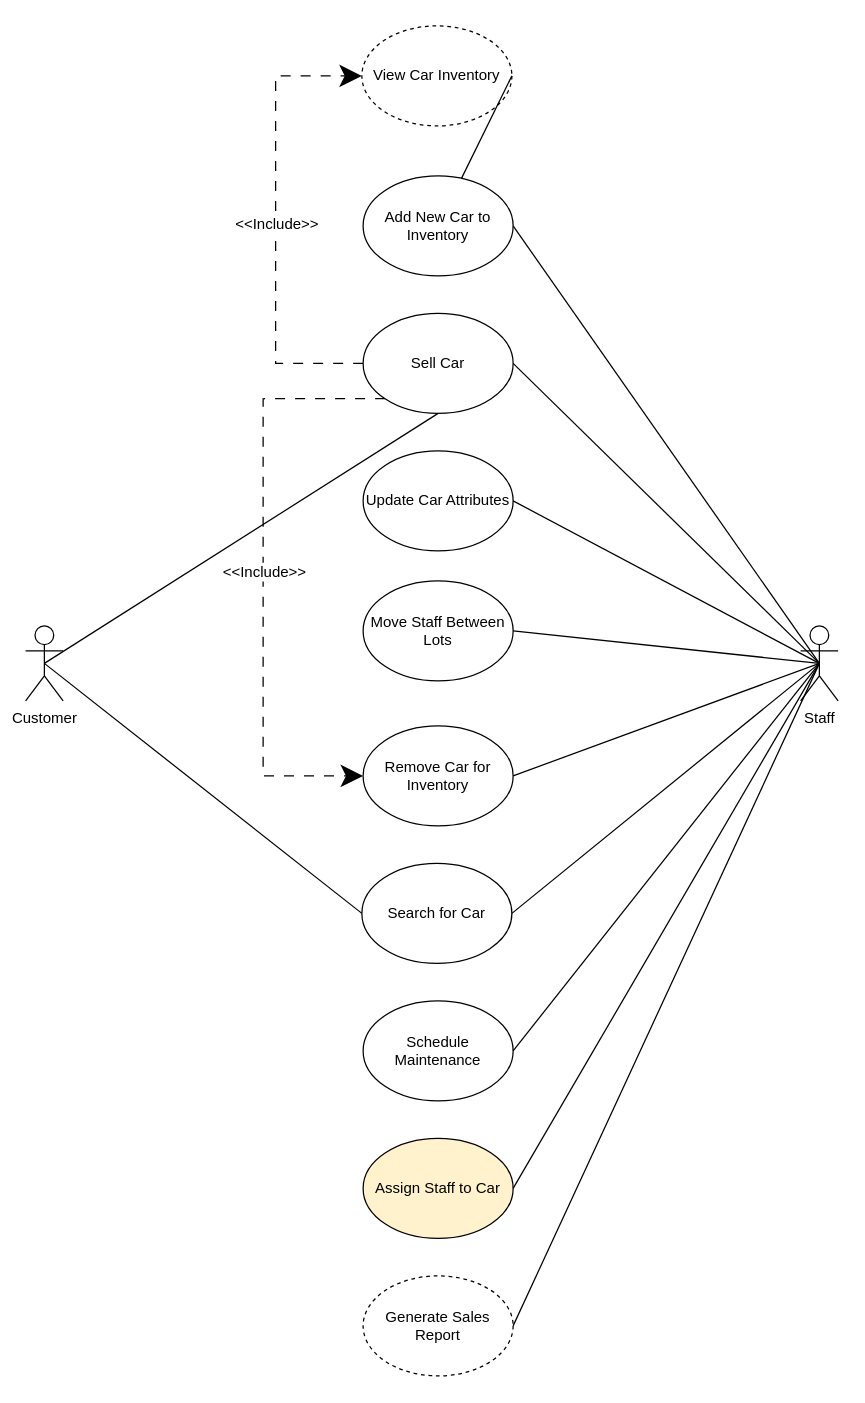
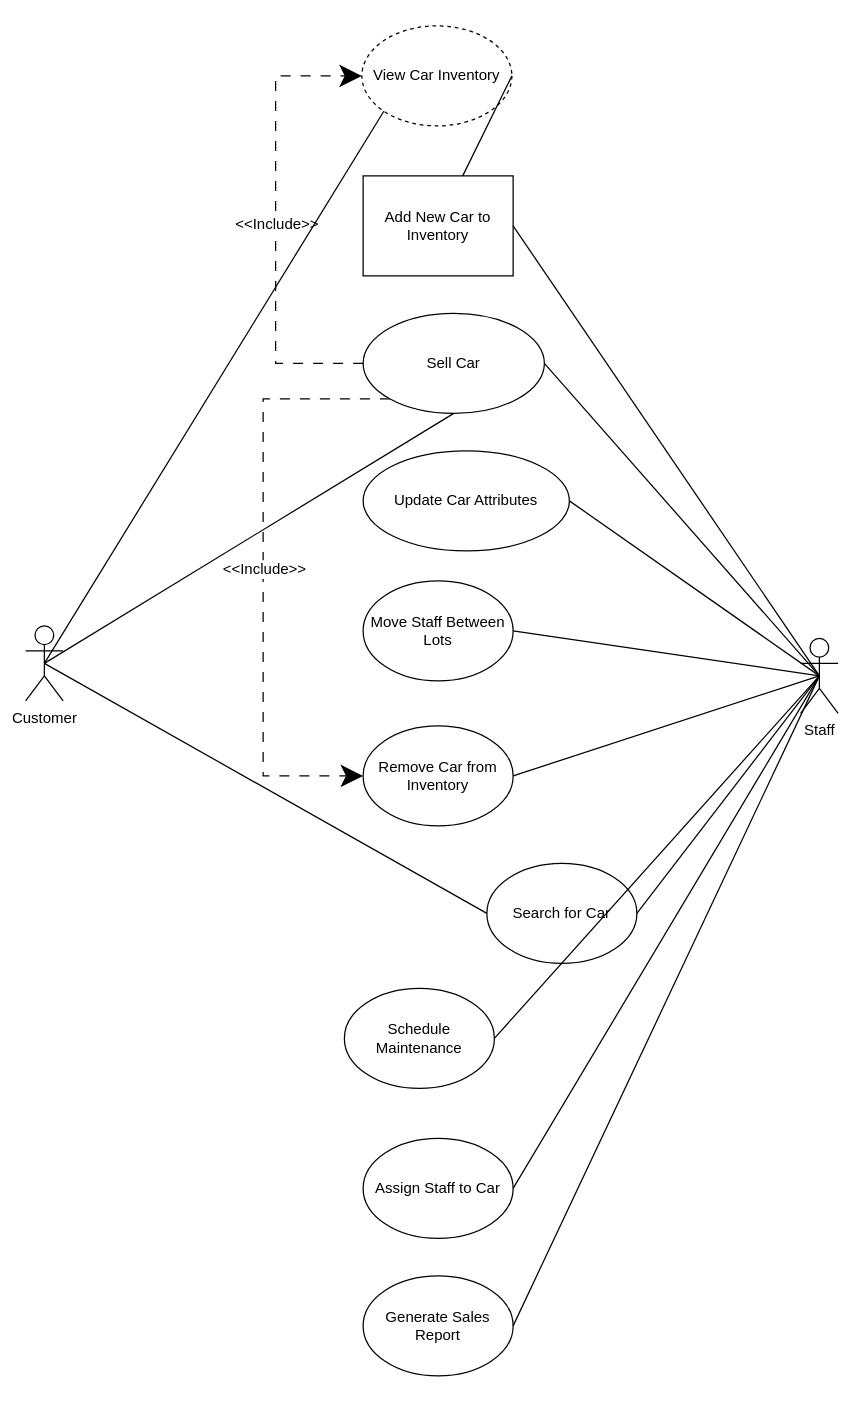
node "Add New Car to Inventory": shape ellipse -> rectangle
node "Sell Car": size 150x100 -> 181x100
edge "View Car Inventory" -- "Customer": added
node "Update Car Attributes": size 150x100 -> 206x100
node "Staff": moved (819, 663) -> (819, 676)
node "Remove Car for Inventory": label "Remove Car for Inventory" -> "Remove Car from Inventory"
node "Search for Car": moved (437, 913) -> (562, 913)
node "Schedule Maintenance": moved (438, 1051) -> (419, 1038)
node "Assign Staff to Car": fillcolor #fff2cc -> #ffffff
node "Generate Sales Report": style dashed -> solid
